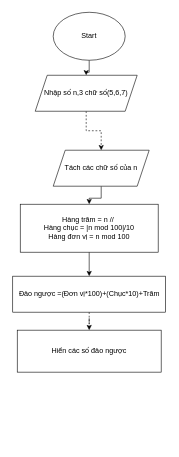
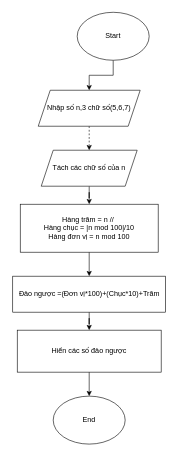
node "Start": moved (89, 36) -> (113, 36)
node "Nhập số n,3 chữ số(5,6,7)": moved (86, 93) -> (89, 108)
node "Tách các chữ số của n": moved (101, 168) -> (89, 168)
edge "Đảo ngược =(Đơn vị*100)+(Chục*10)+Trăm" -> "Hiển các số đảo ngược": style dashed -> solid
edge "Hiển các số đảo ngược" -> "End": added
node "End": added
